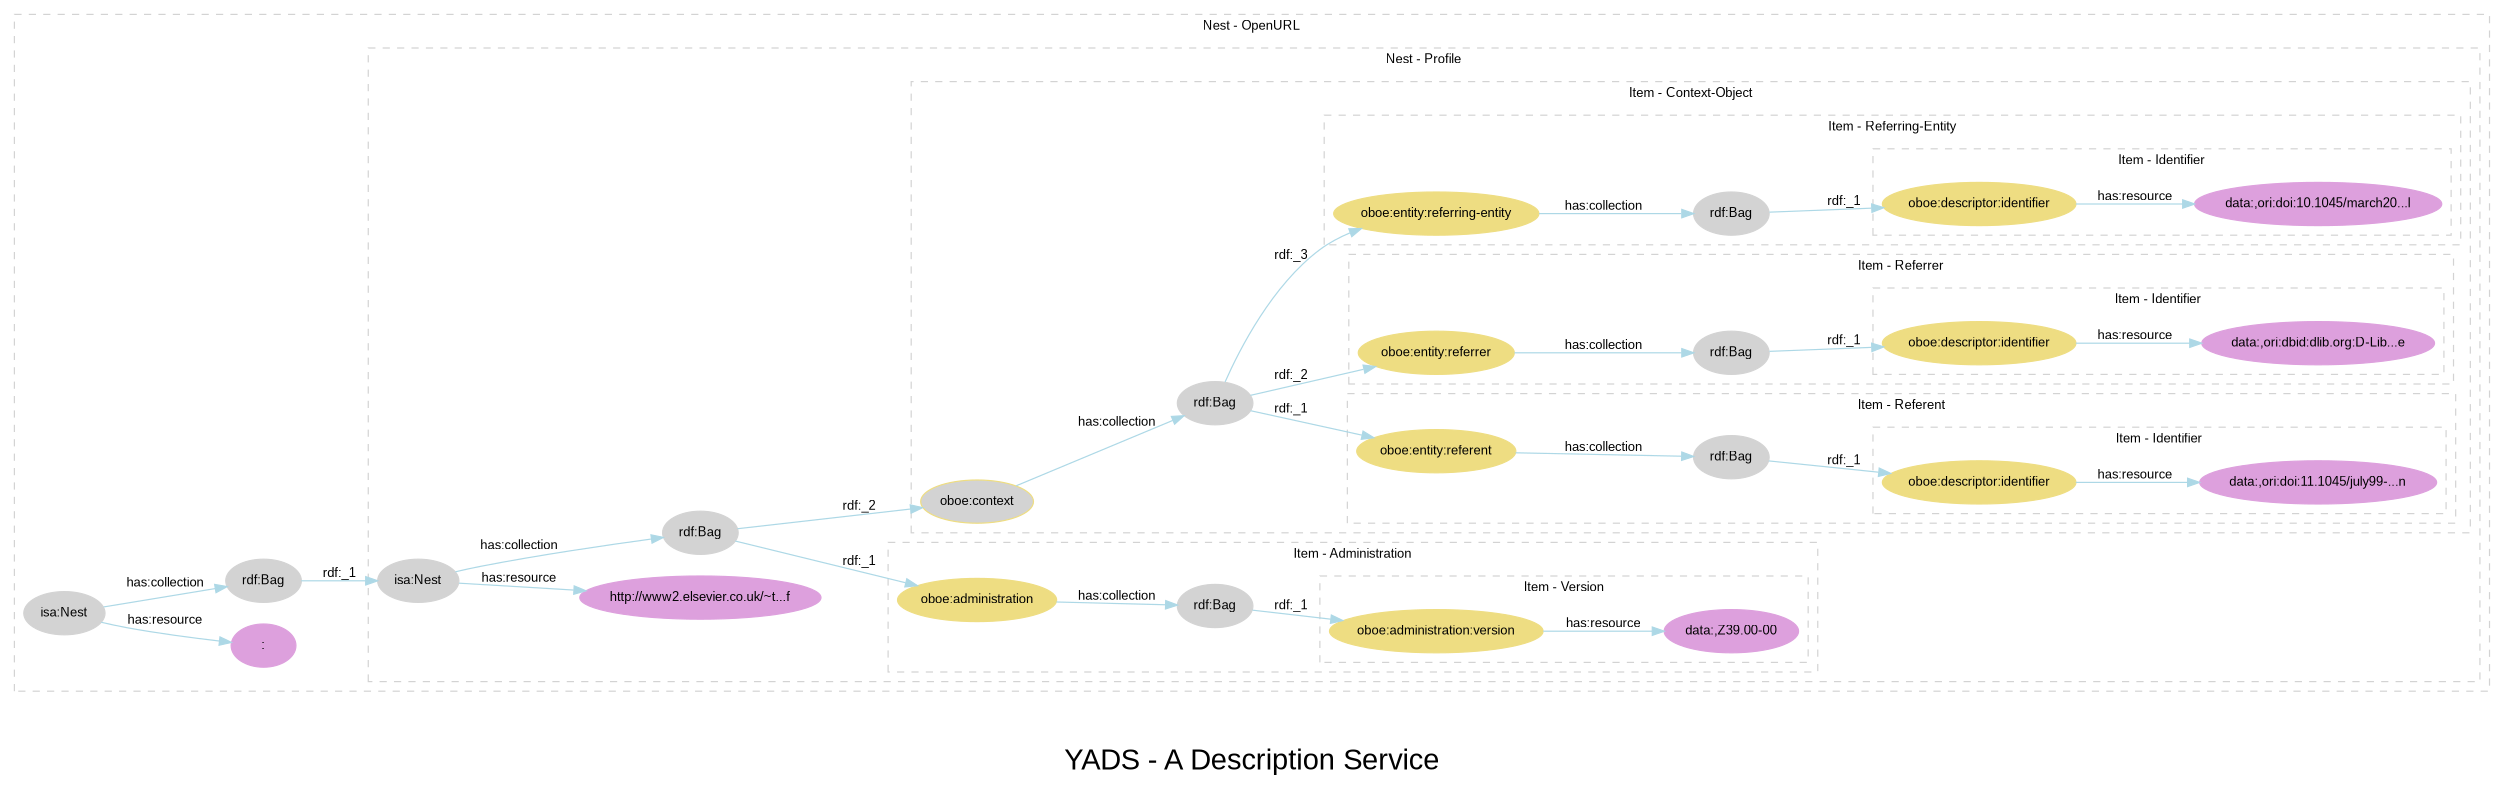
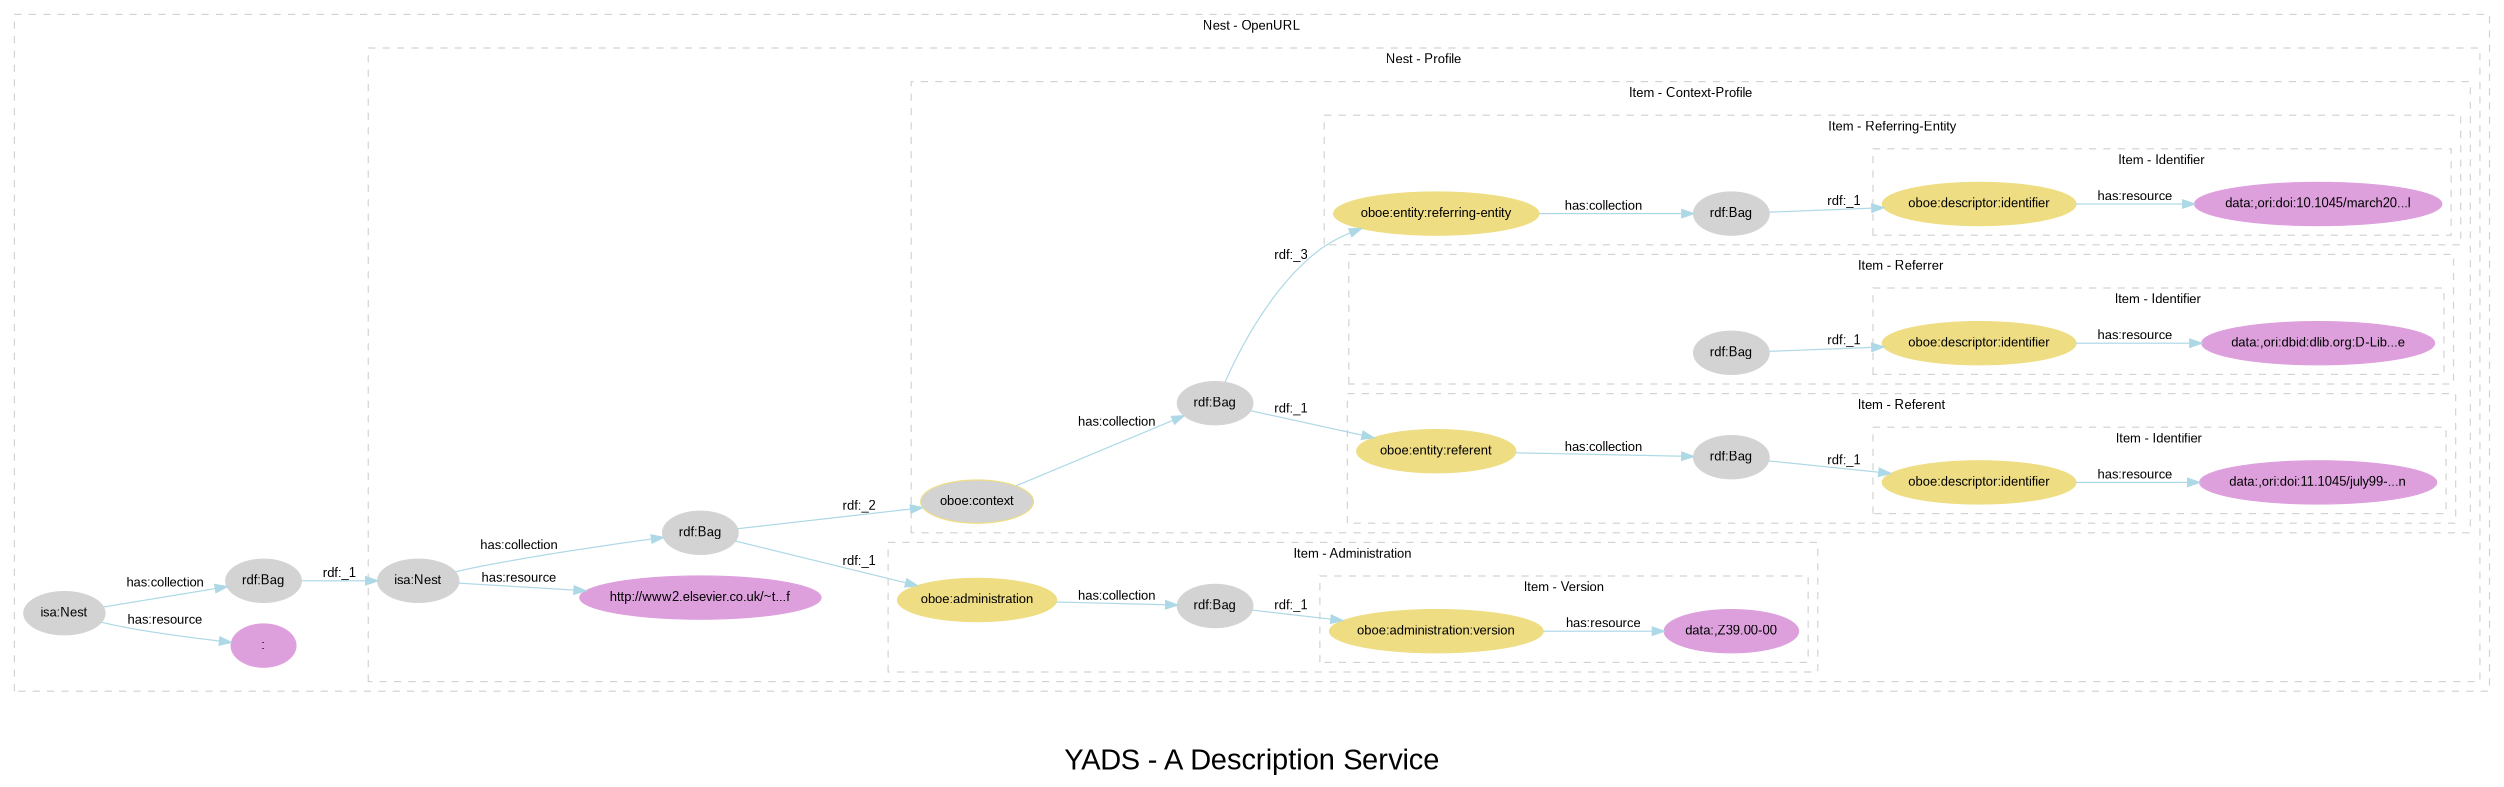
cluster "Item - Context-Object": label "Item - Context-Object" -> "Item - Context-Profile"
node "oboe:entity:referrer": removed
